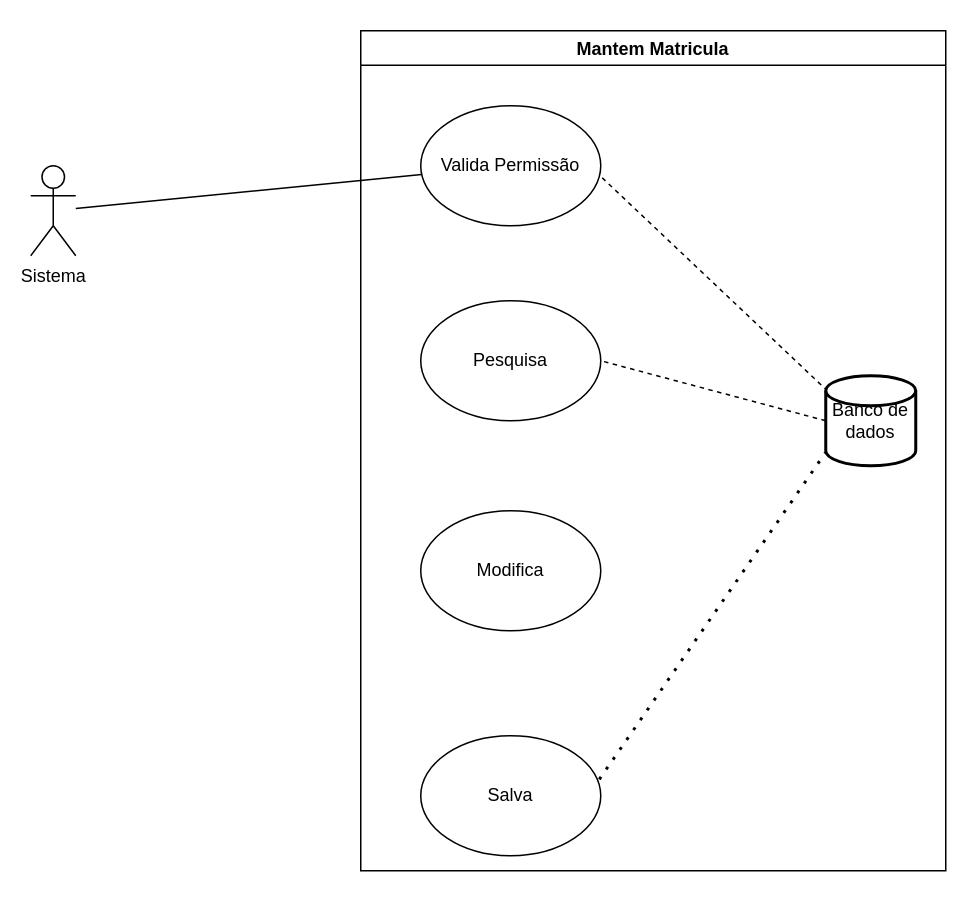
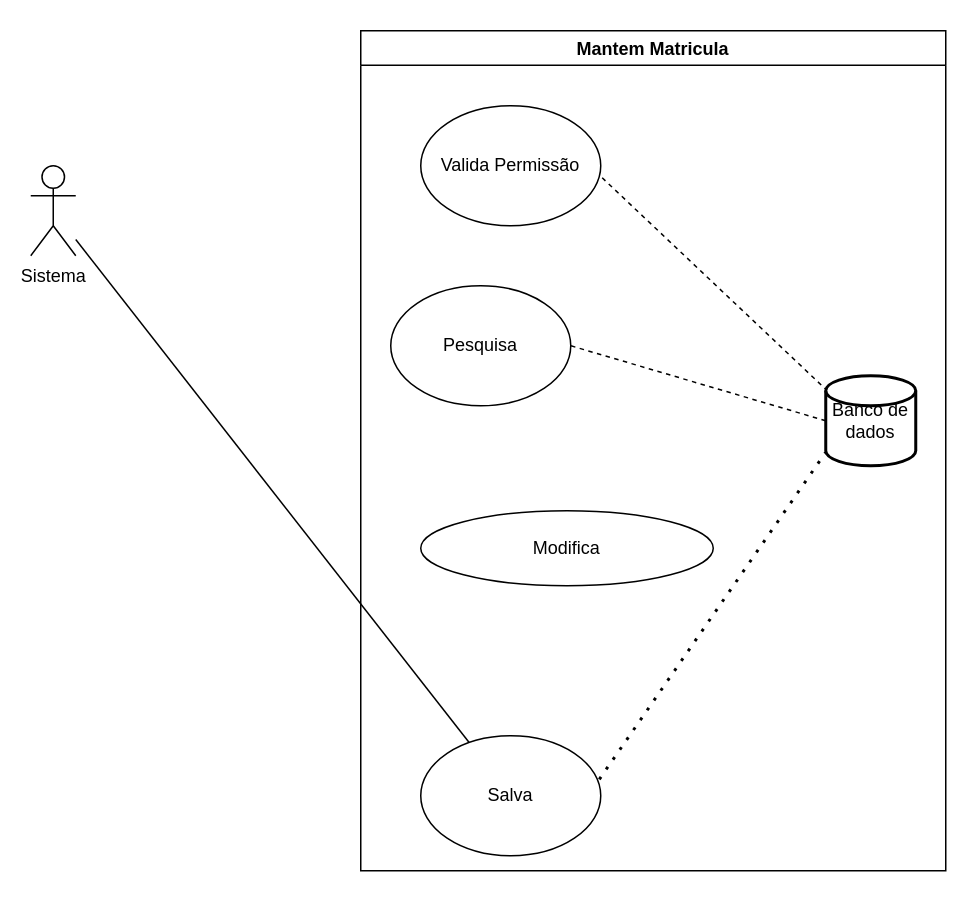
edge "Valida Permissão" -- "Sistema": now "Salva" -- "Sistema"
node "Pesquisa": moved (511, 361) -> (481, 346)
node "Modifica": size 180x120 -> 293x75
